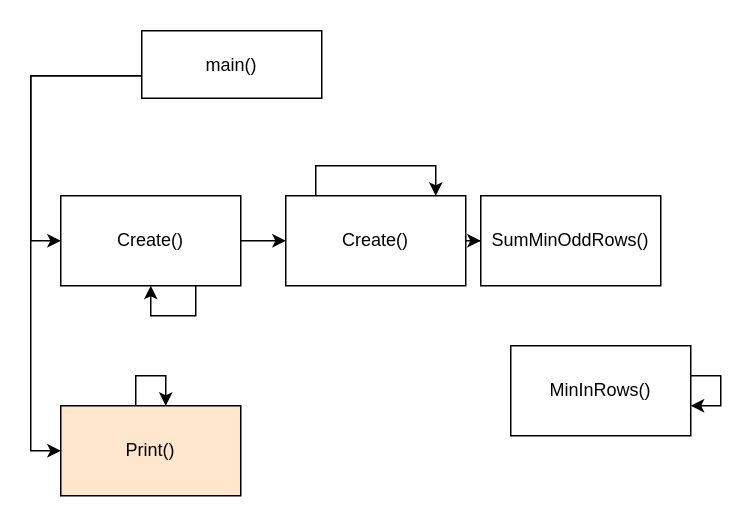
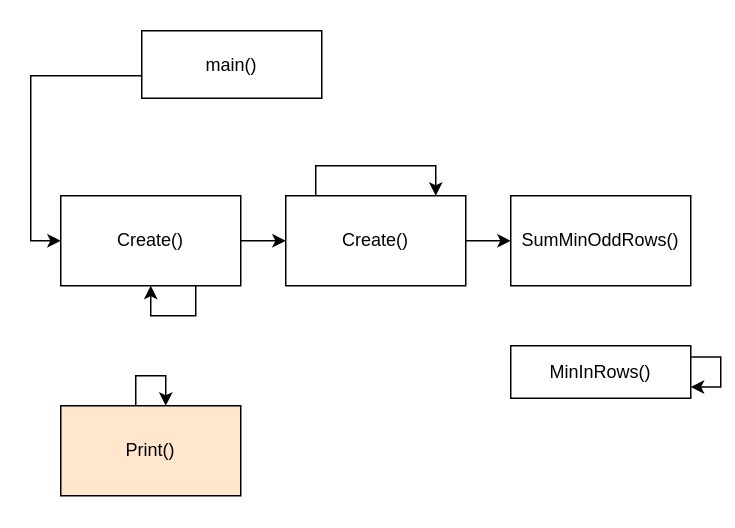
node "SumMinOddRows()": moved (571, 241) -> (601, 241)
edge "main()" -> "Print()": removed
node "MinInRows()": size 180x90 -> 180x53
